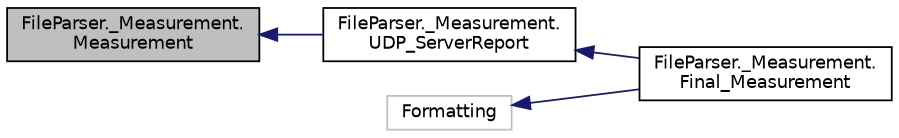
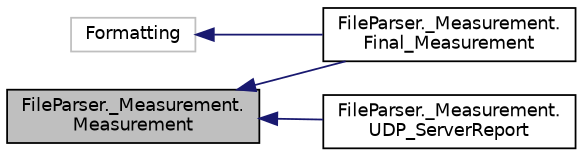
edge "FileParser._Measurement. Final_Measurement" -> "FileParser._Measurement. UDP_ServerReport": now "FileParser._Measurement. Final_Measurement" -> "FileParser._Measurement. Measurement"
